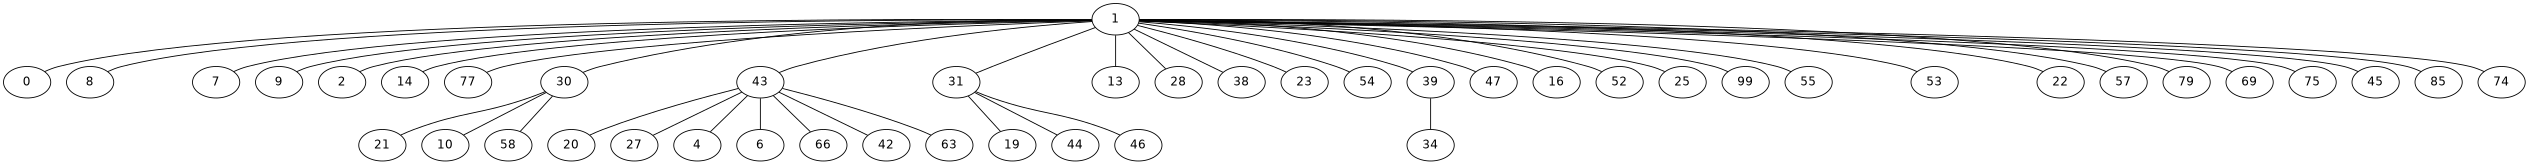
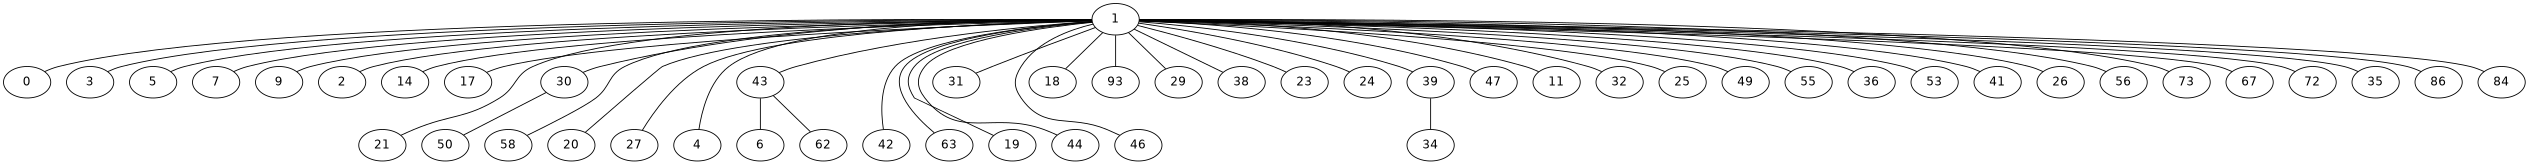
node "8": label "8" -> "3"
node "5": added
node "77": label "77" -> "17"
node "18": added
node "13": label "13" -> "93"
node "28": label "28" -> "29"
node "54": label "54" -> "24"
node "16": label "16" -> "11"
node "52": label "52" -> "32"
node "99": label "99" -> "49"
node "36": added
node "41": added
node "22": label "22" -> "26"
node "57": label "57" -> "56"
node "79": label "79" -> "73"
node "69": label "69" -> "67"
node "75": label "75" -> "72"
node "45": label "45" -> "35"
node "85": label "85" -> "86"
node "74": label "74" -> "84"
edge "43" -- "20": now "1" -- "20"
edge "43" -- "63": now "1" -- "63"
edge "30" -- "21": now "1" -- "21"
edge "31" -- "46": now "1" -- "46"
edge "30" -- "58": now "1" -- "58"
edge "43" -- "27": now "1" -- "27"
edge "43" -- "4": now "1" -- "4"
edge "43" -- "42": now "1" -- "42"
edge "31" -- "19": now "1" -- "19"
edge "31" -- "44": now "1" -- "44"
node "10": label "10" -> "50"
node "66": label "66" -> "62"
